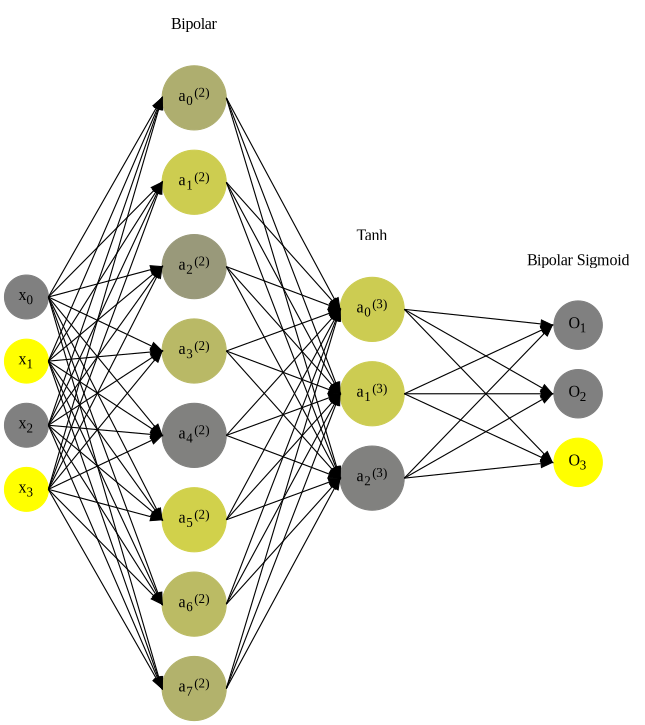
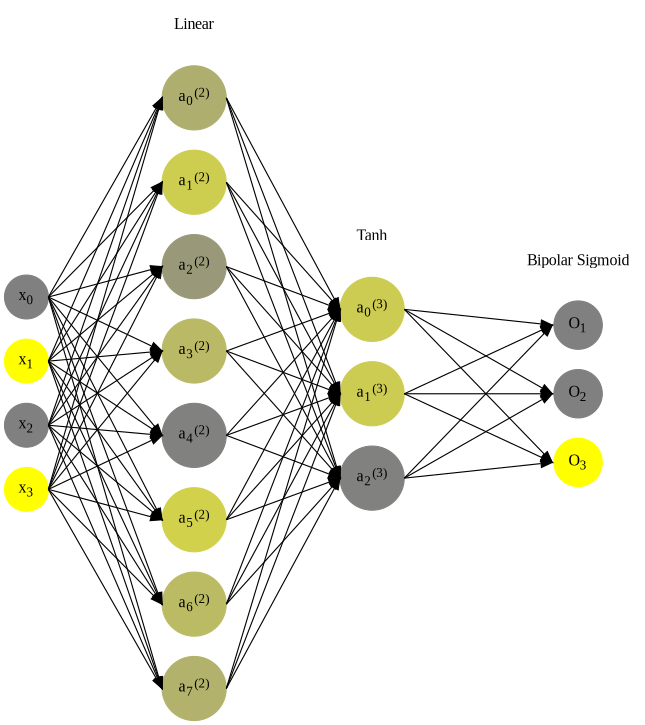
node "Bipolar": label "Bipolar" -> "Linear"
